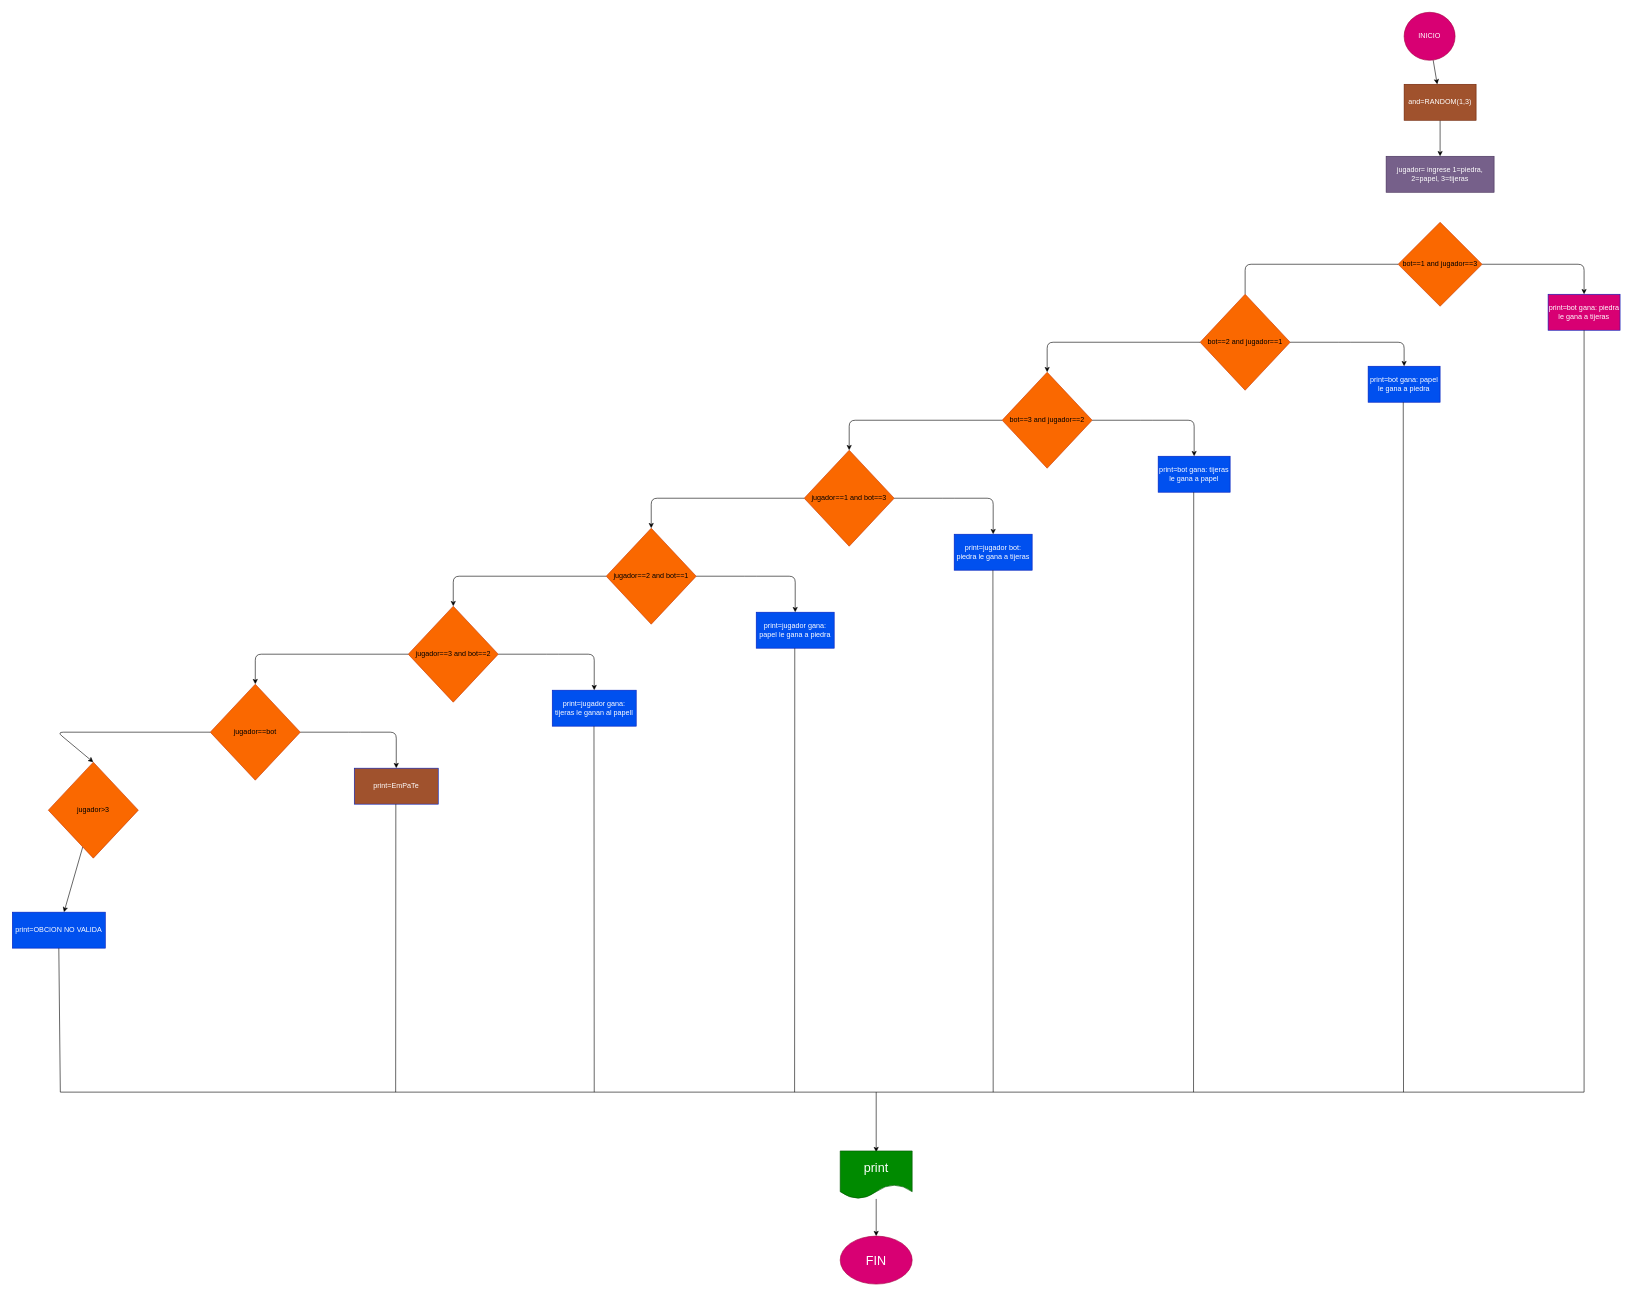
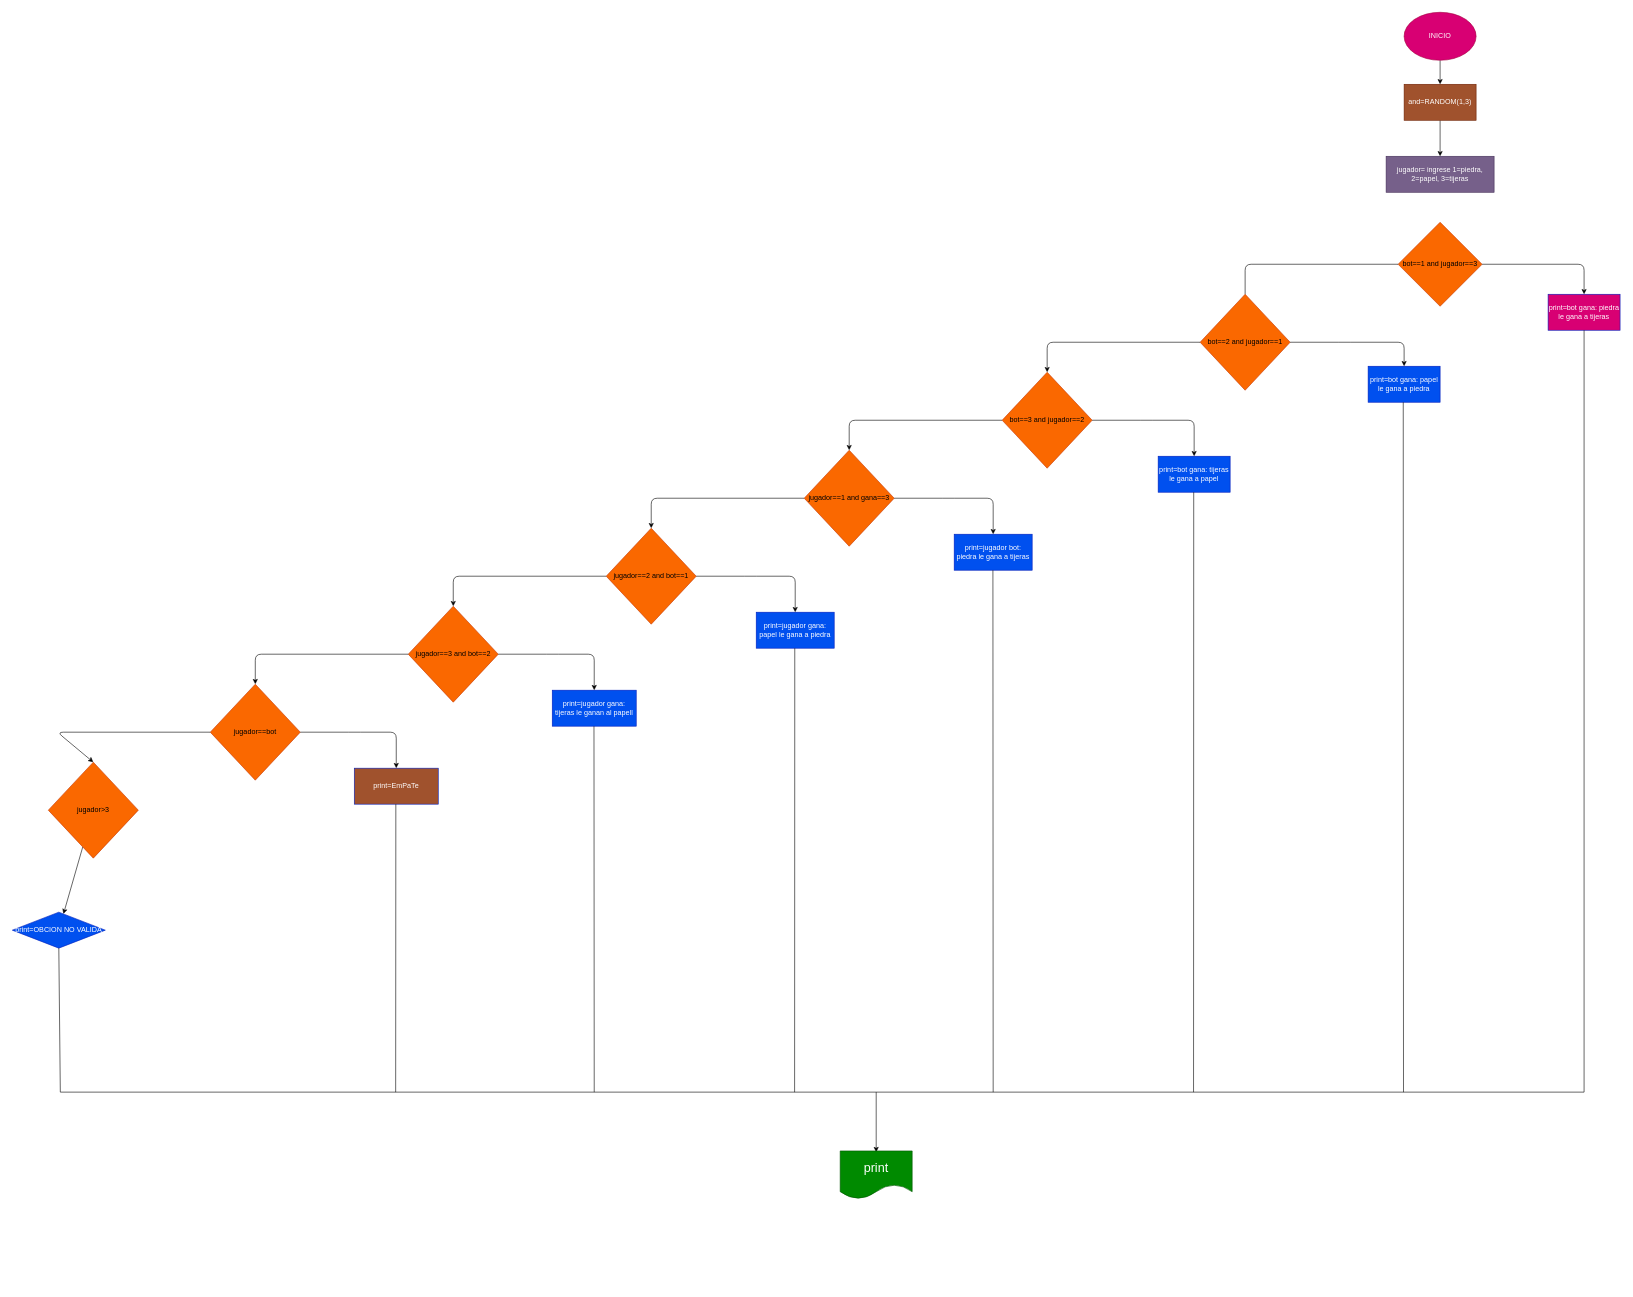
node "INICIO": size 51x48 -> 72x48
node "jugador==1 and bot==3": label "jugador==1 and bot==3" -> "jugador==1 and gana==3"
node "print=OBCION NO VALIDA": shape rectangle -> diamond
edge "print" -> "FIN": removed
node "FIN": removed
